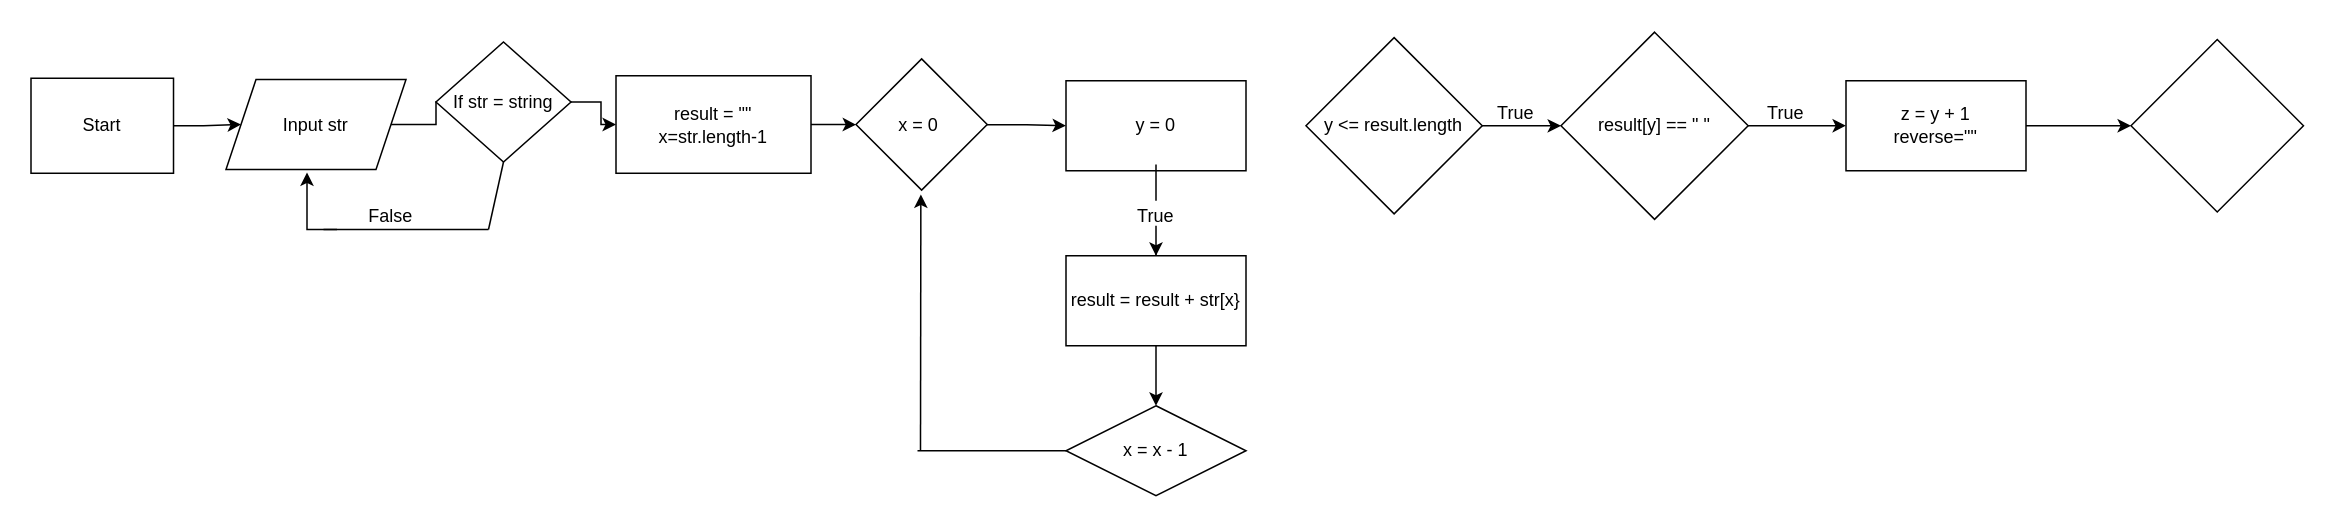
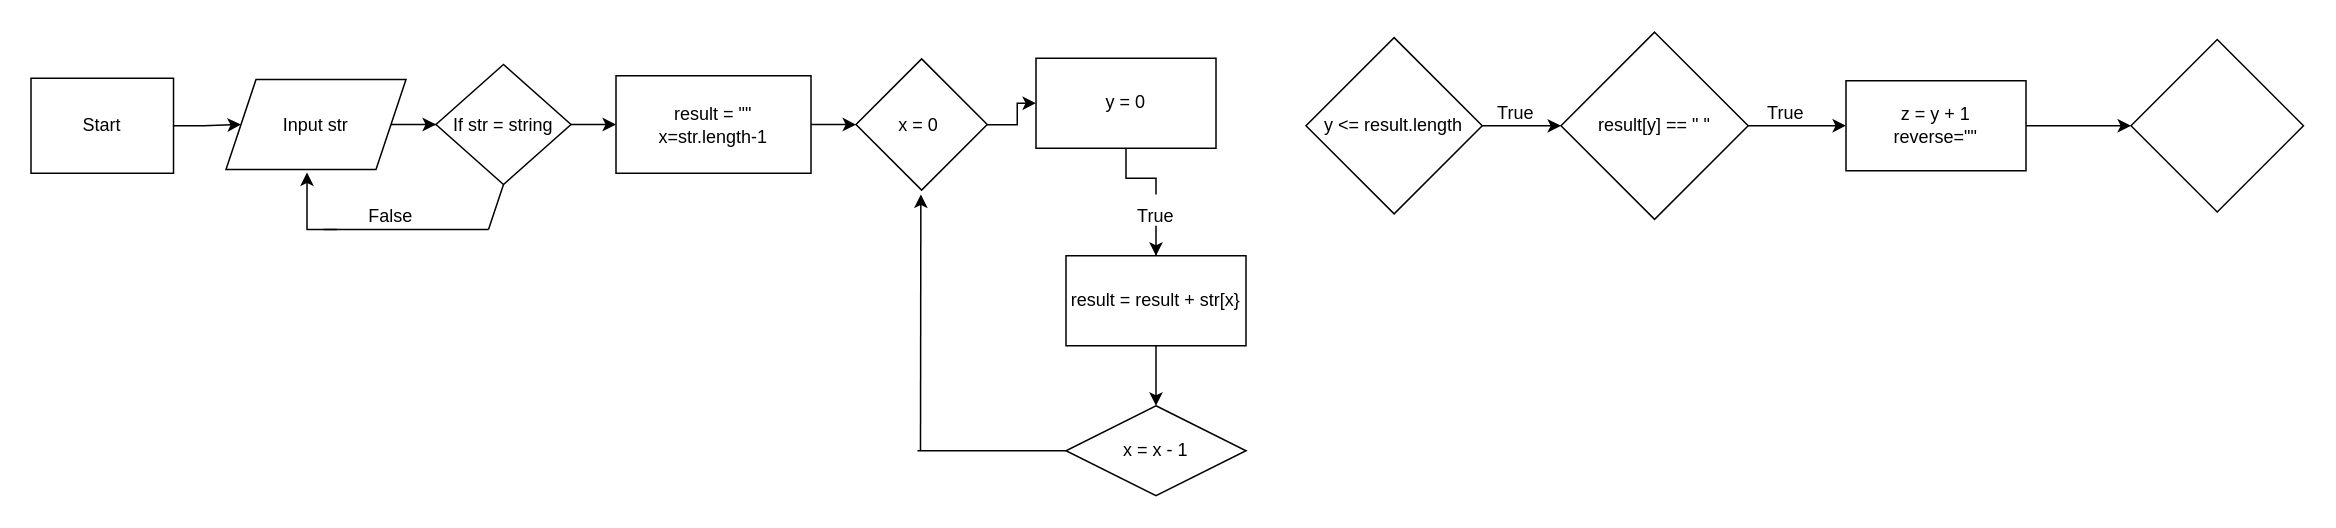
node "If str = string": moved (503, 102) -> (503, 125)
node "y = 0": moved (1156, 126) -> (1126, 103)
